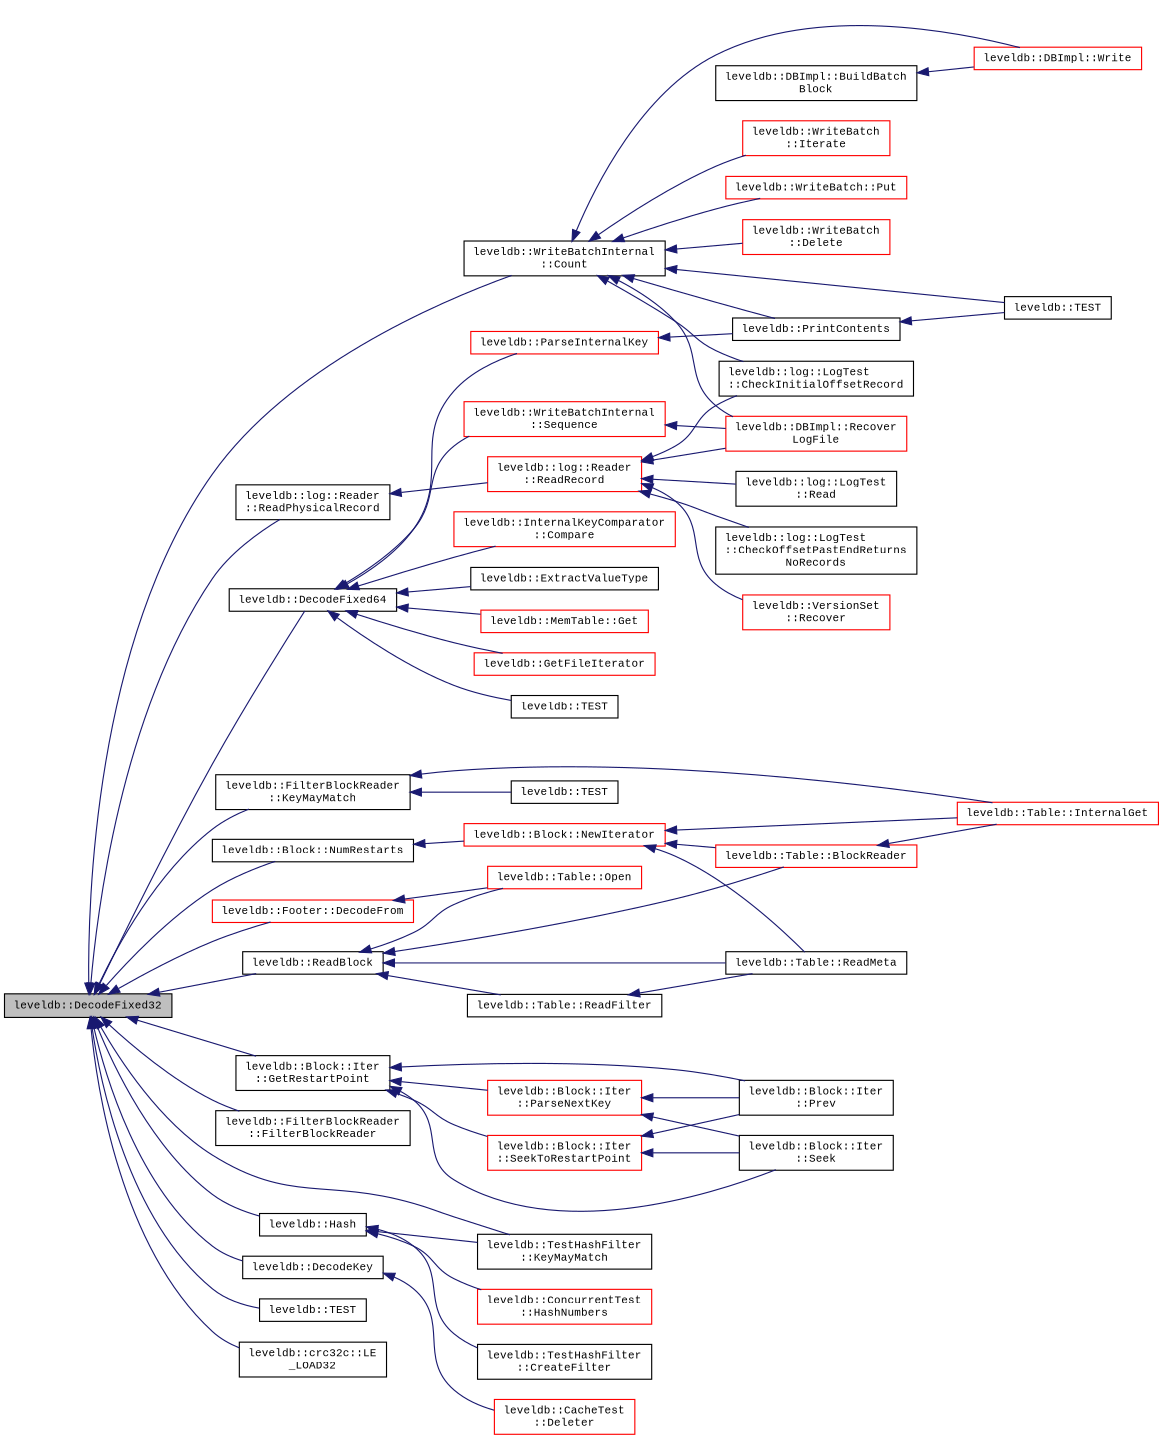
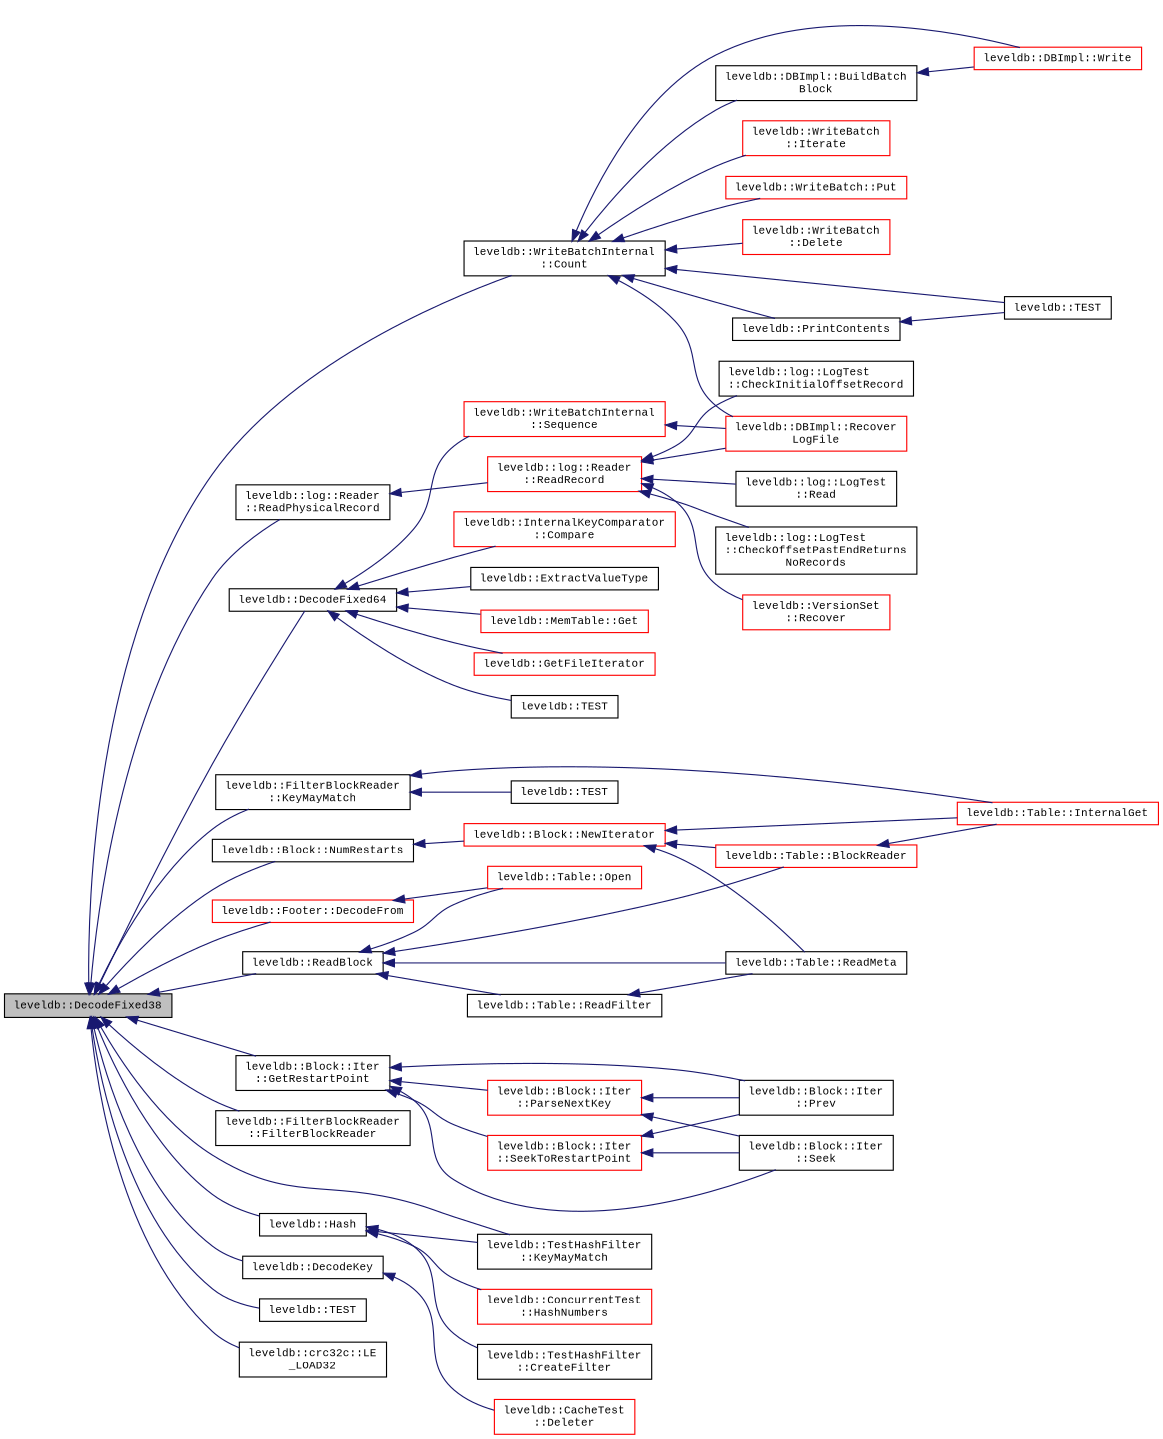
node "leveldb::ParseInternalKey": removed
edge "leveldb::log::LogTest ::CheckInitialOffsetRecord" -> "leveldb::WriteBatchInternal ::Count": now "leveldb::DBImpl::BuildBatch Block" -> "leveldb::WriteBatchInternal ::Count"
node "leveldb::DecodeFixed32": label "leveldb::DecodeFixed32" -> "leveldb::DecodeFixed38"
